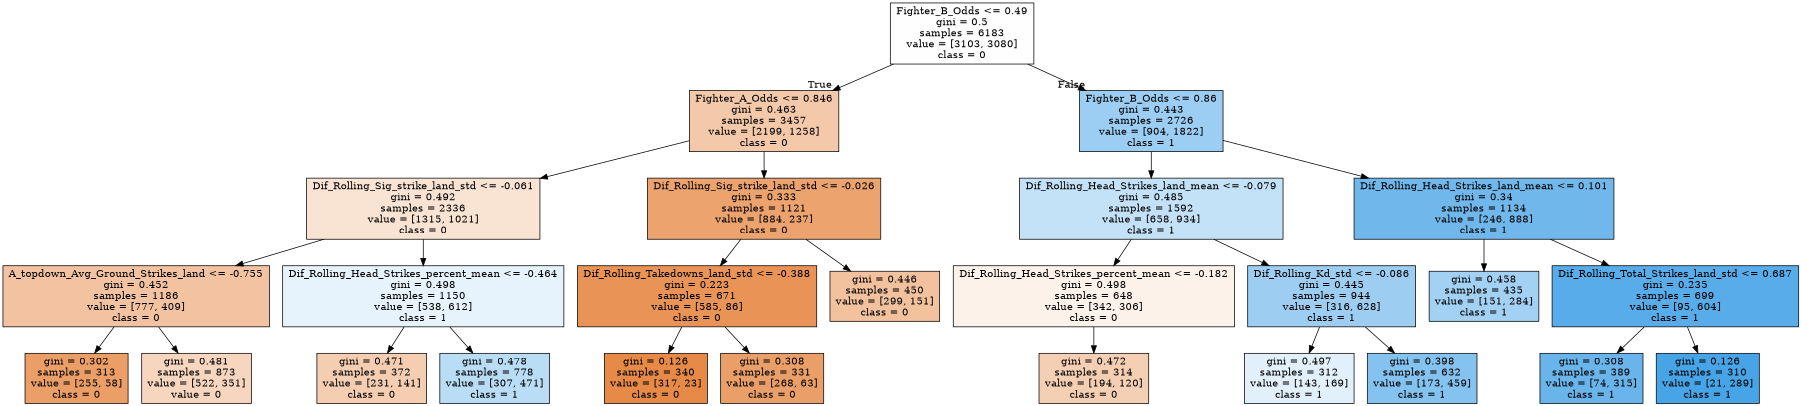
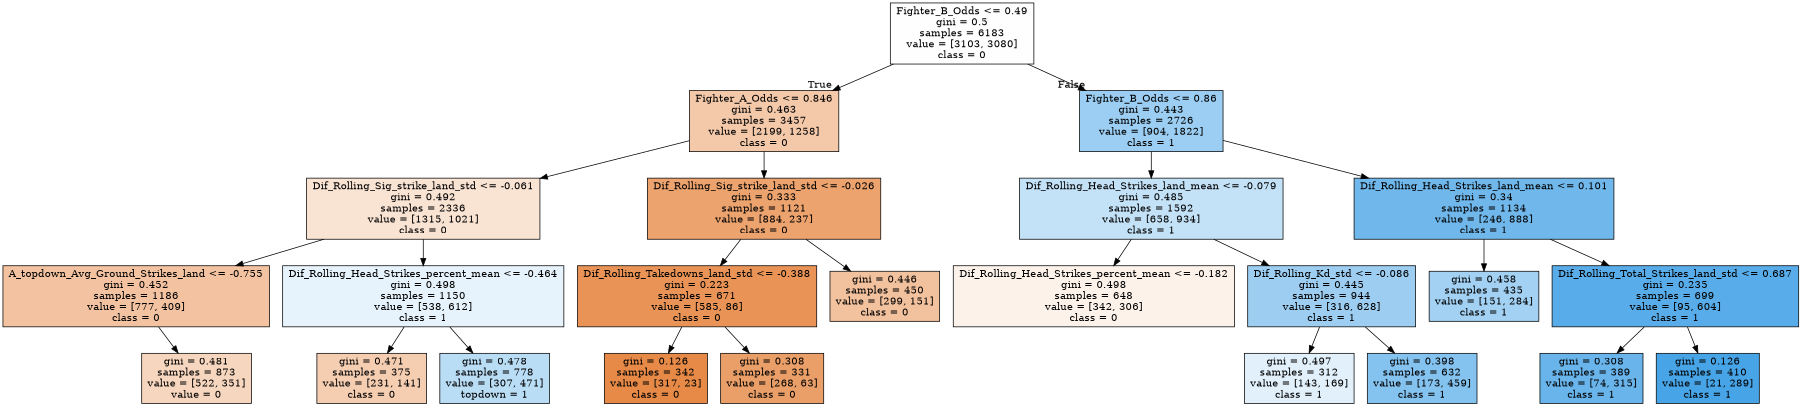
node "gini = 0.302 samples = 313 value = [255, 58] class = 0": removed
node "gini = 0.471 samples = 372 value = [231, 141] class = 0": label "gini = 0.471 samples = 372 value = [231, 141] class = 0" -> "gini = 0.471 samples = 375 value = [231, 141] class = 0"
node "gini = 0.478 samples = 778 value = [307, 471] class = 1": label "gini = 0.478 samples = 778 value = [307, 471] class = 1" -> "gini = 0.478 samples = 778 value = [307, 471] topdown = 1"
node "gini = 0.126 samples = 340 value = [317, 23] class = 0": label "gini = 0.126 samples = 340 value = [317, 23] class = 0" -> "gini = 0.126 samples = 342 value = [317, 23] class = 0"
node "gini = 0.472 samples = 314 value = [194, 120] class = 0": removed
node "gini = 0.126 samples = 310 value = [21, 289] class = 1": label "gini = 0.126 samples = 310 value = [21, 289] class = 1" -> "gini = 0.126 samples = 410 value = [21, 289] class = 1"
